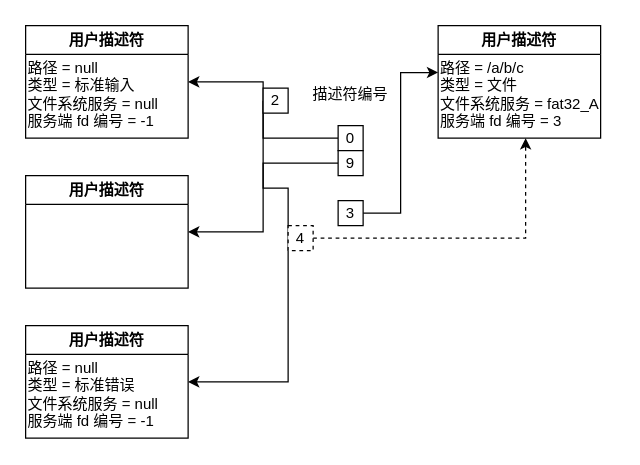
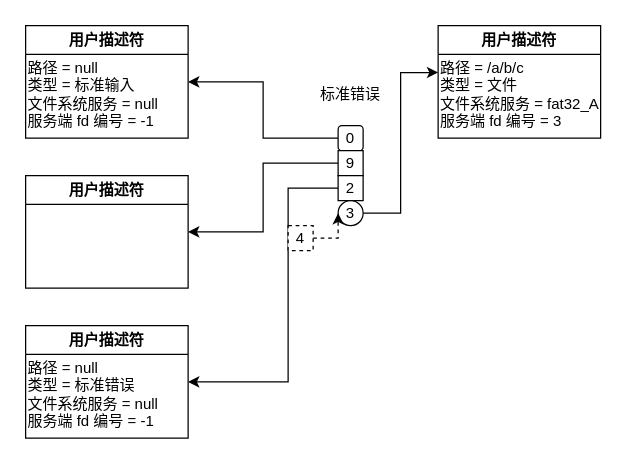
node "描述符编号": label "描述符编号" -> "标准错误"
node "2": moved (276, 101) -> (351, 188)
node "0": shape rectangle -> rounded rectangle
node "3": shape rectangle -> ellipse
edge "4" -> "路径 = /a/b/c 类型 = 文件 文件系统服务 = fat32_A 服务端 fd 编号 = 3": now "4" -> "3"
